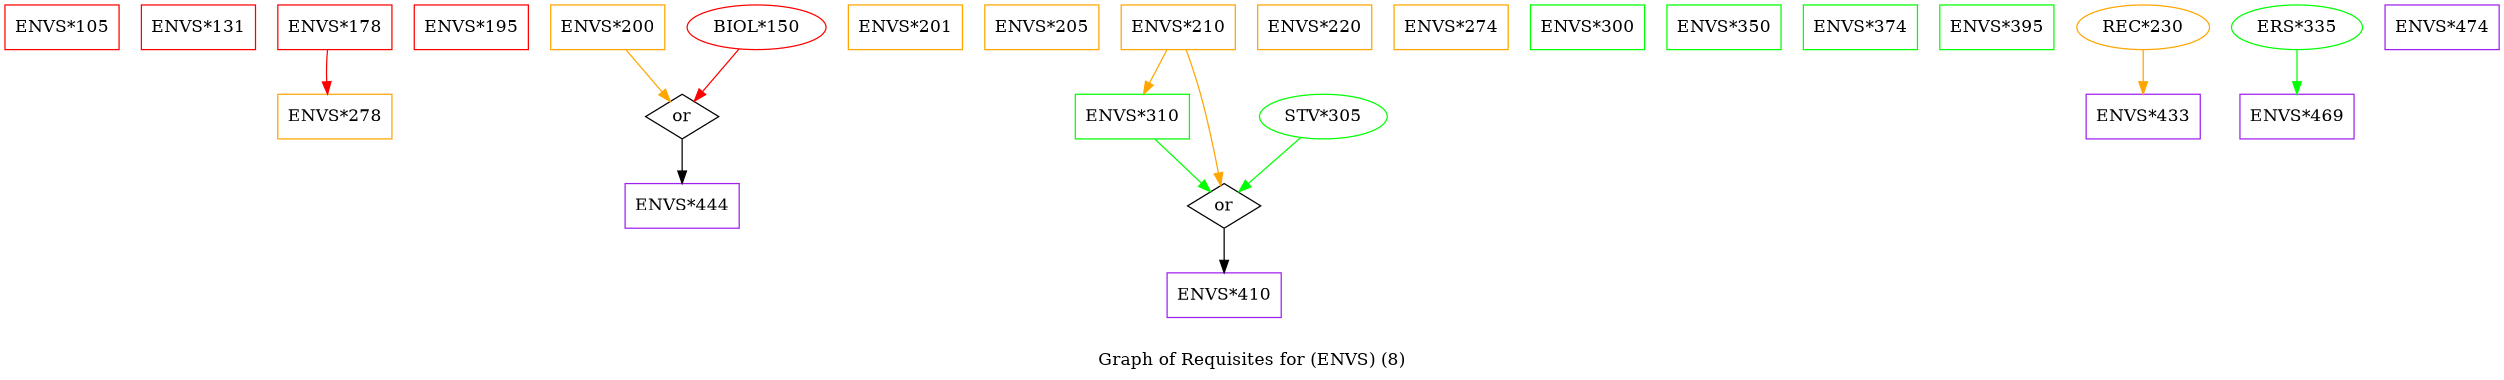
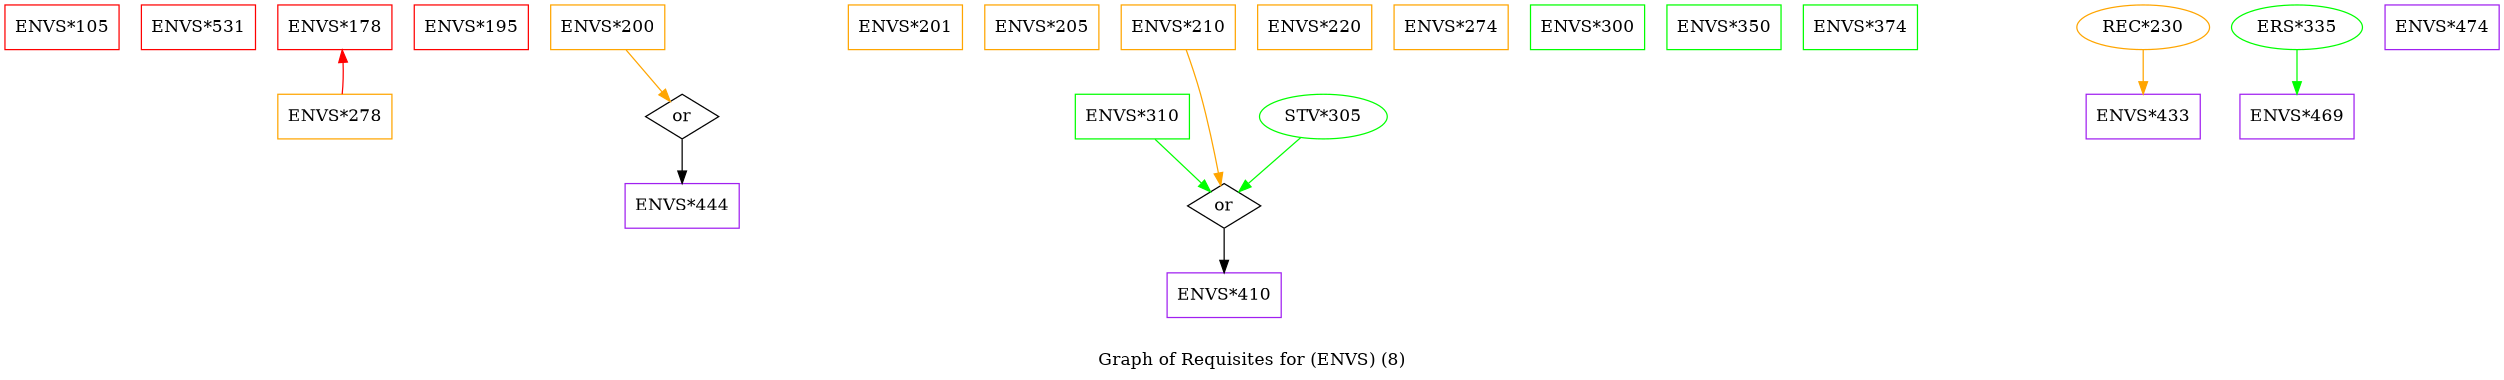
node "ENVS*131": label "ENVS*131" -> "ENVS*531"
node "BIOL*150": removed
node "ENVS*395": removed
edge "ENVS*178" -> "ENVS*278": reversed
edge "ENVS*210" -> "ENVS*310": removed
